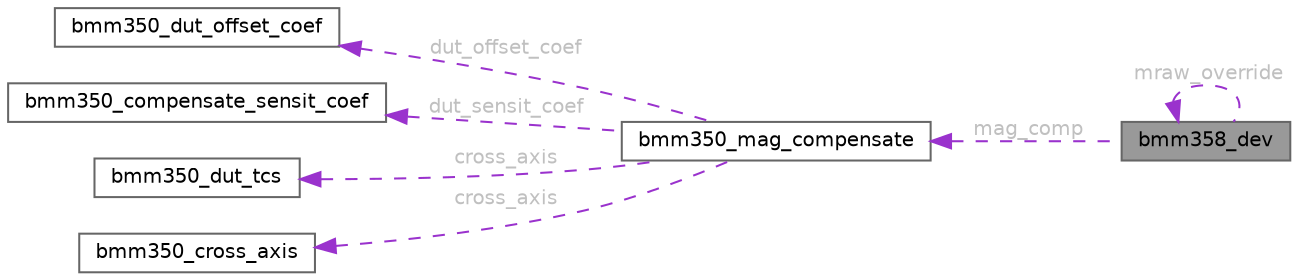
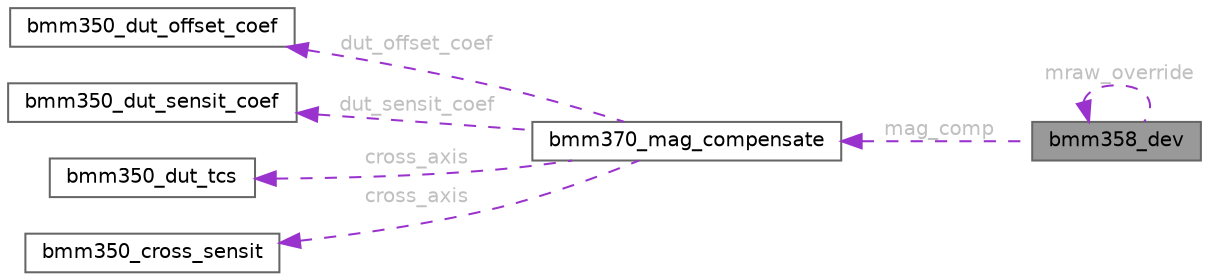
node "bmm350_compensate_sensit_coef": label "bmm350_compensate_sensit_coef" -> "bmm350_dut_sensit_coef"
node "bmm350_mag_compensate": label "bmm350_mag_compensate" -> "bmm370_mag_compensate"
node "bmm350_cross_axis": label "bmm350_cross_axis" -> "bmm350_cross_sensit"
